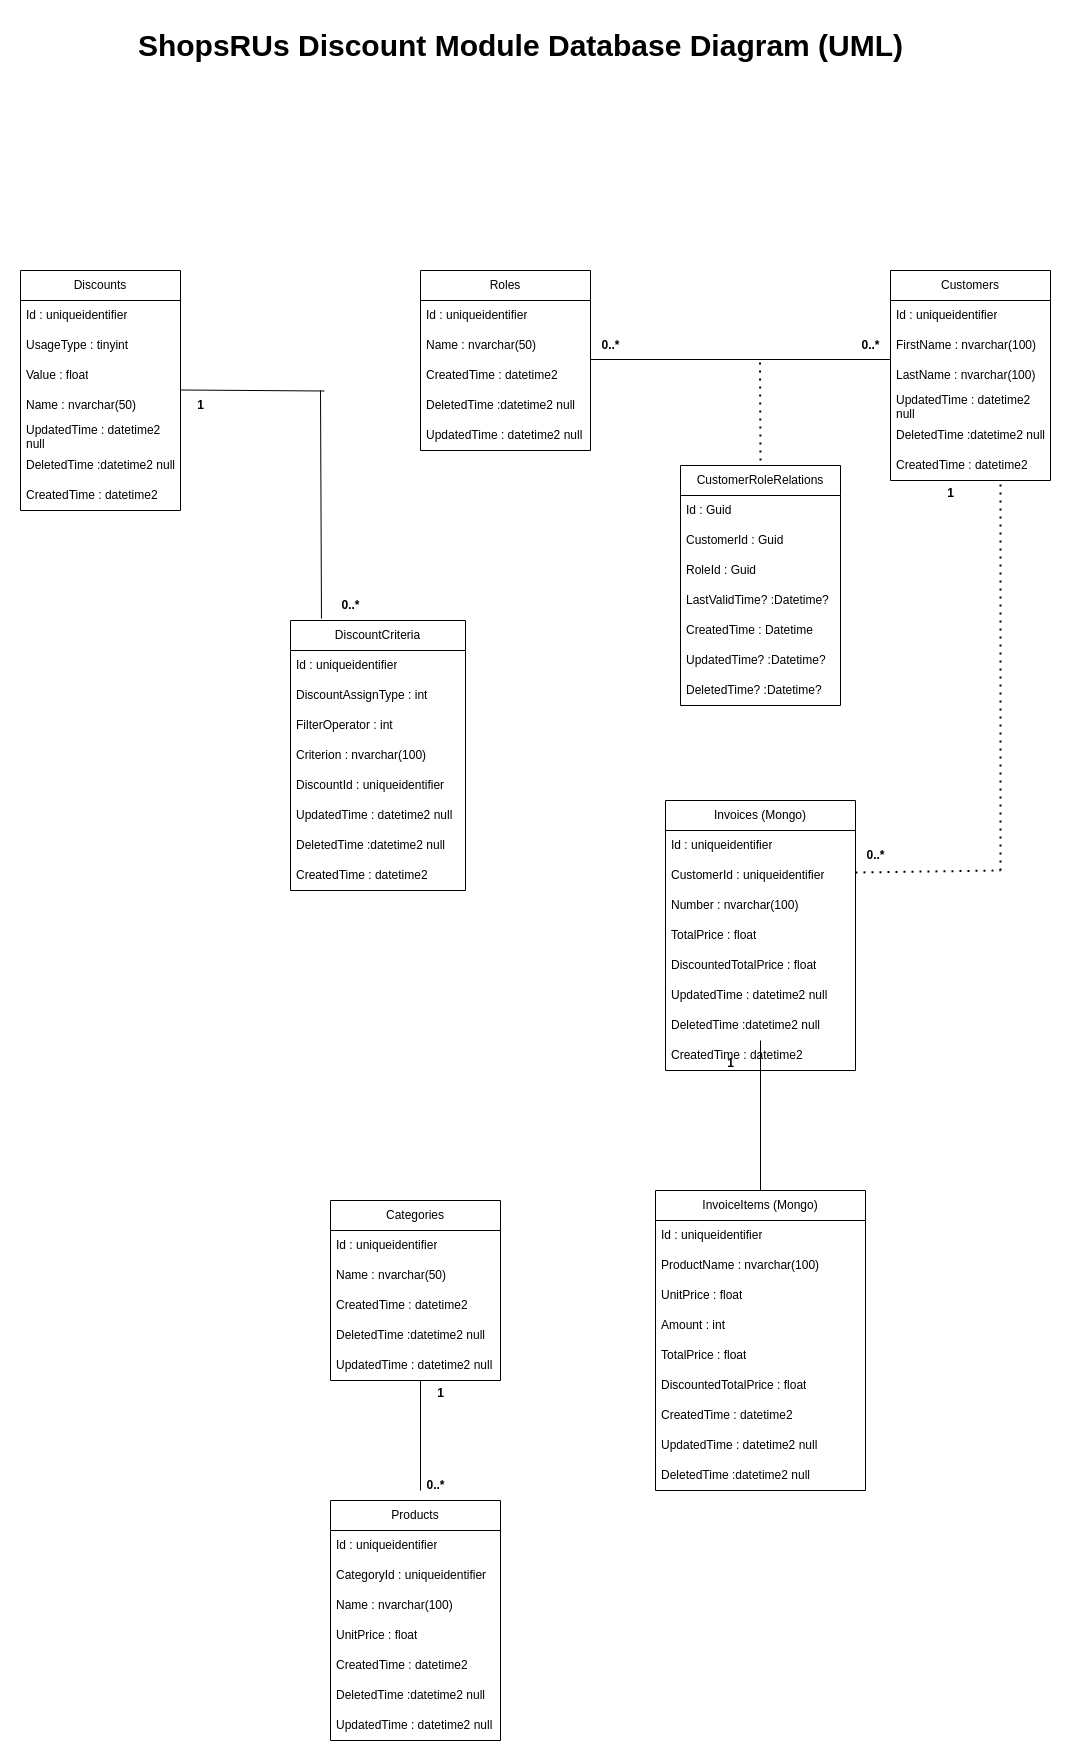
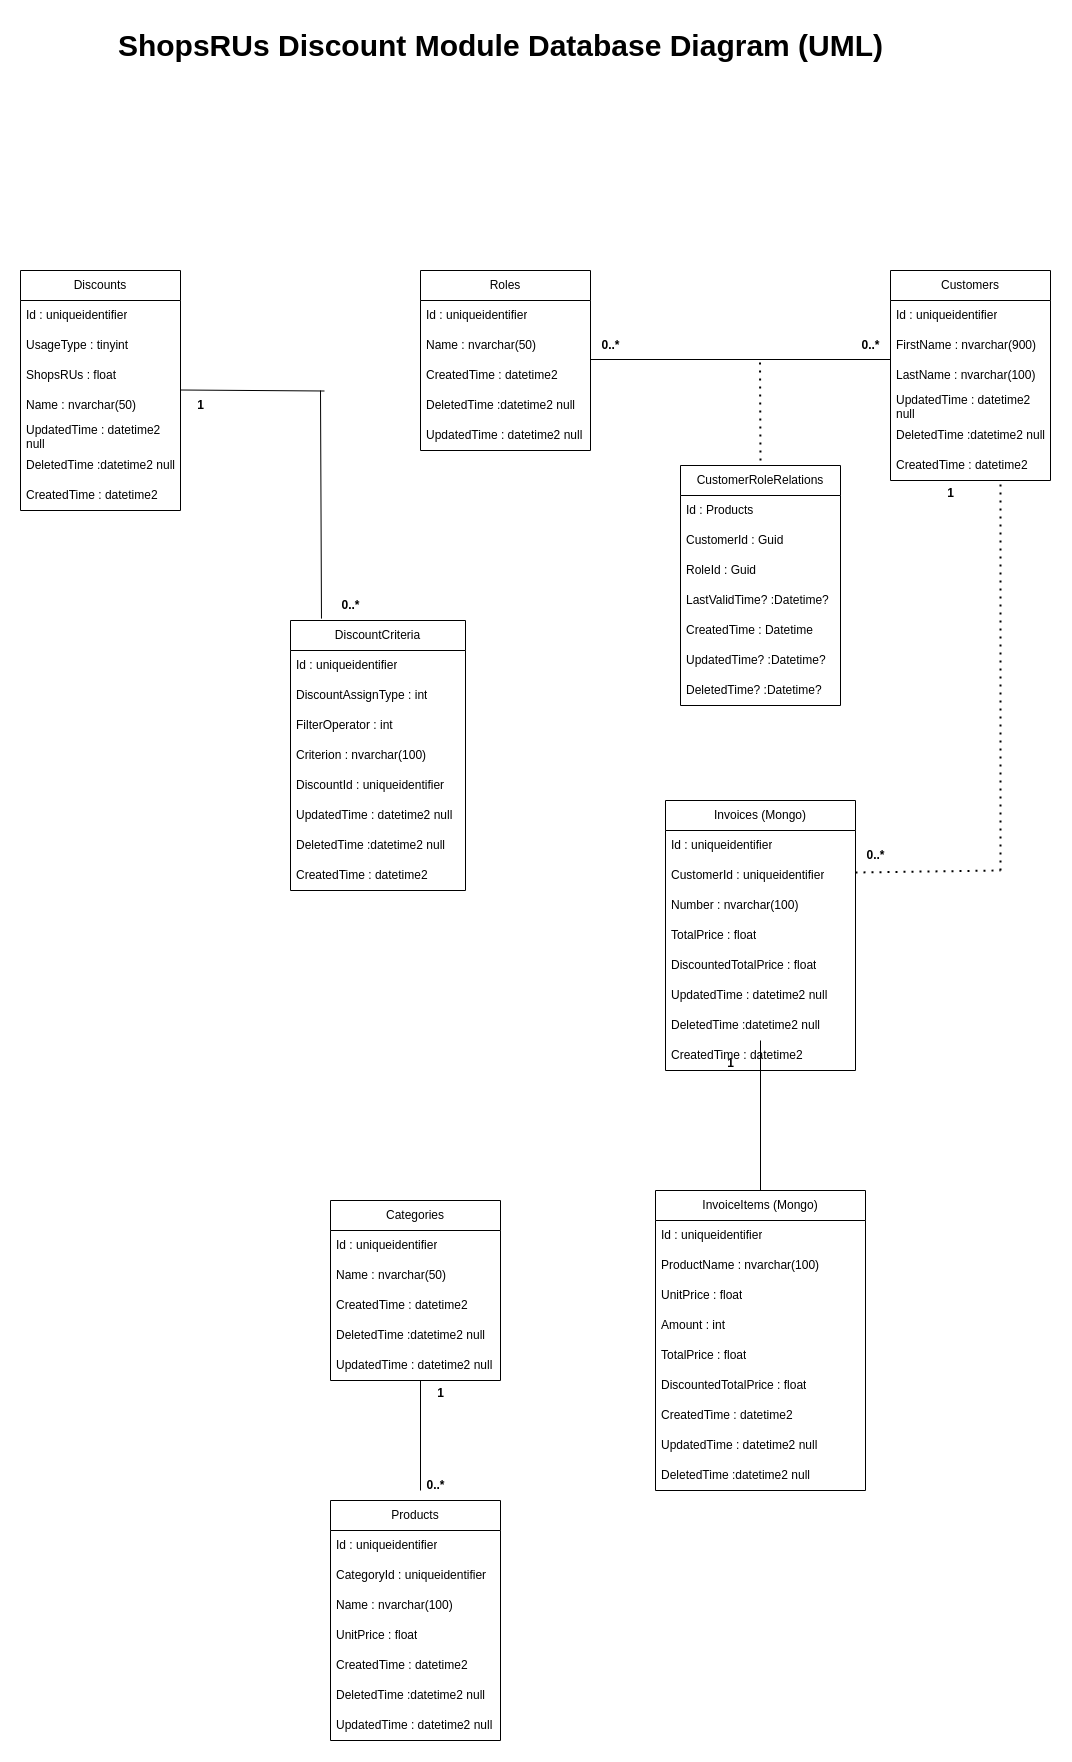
node "ShopsRUs Discount Module Database Diagram (UML)": moved (521, 46) -> (501, 46)
node "FirstName : nvarchar(100)": label "FirstName : nvarchar(100)" -> "FirstName : nvarchar(900)"
node "Value : float": label "Value : float" -> "ShopsRUs : float"
node "Id : Guid": label "Id : Guid" -> "Id : Products"
